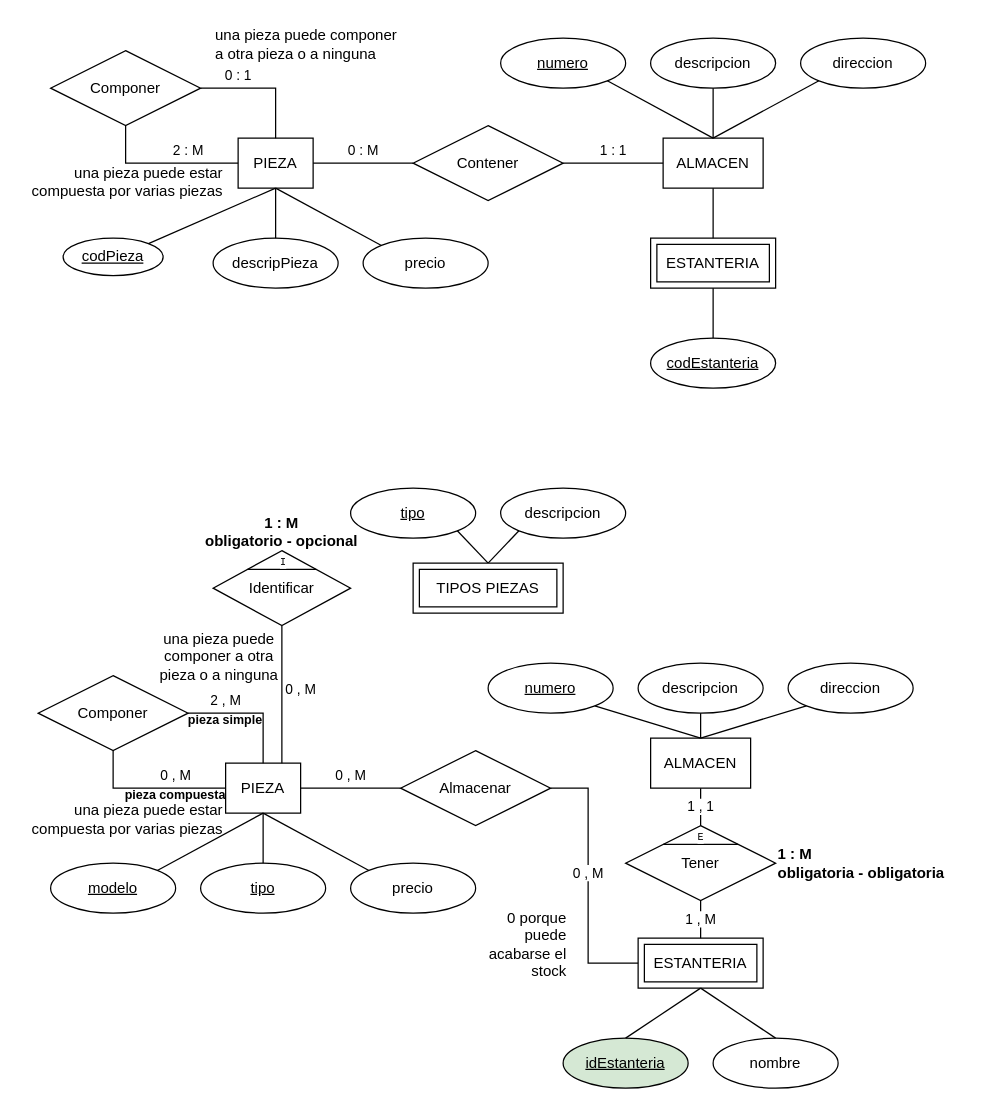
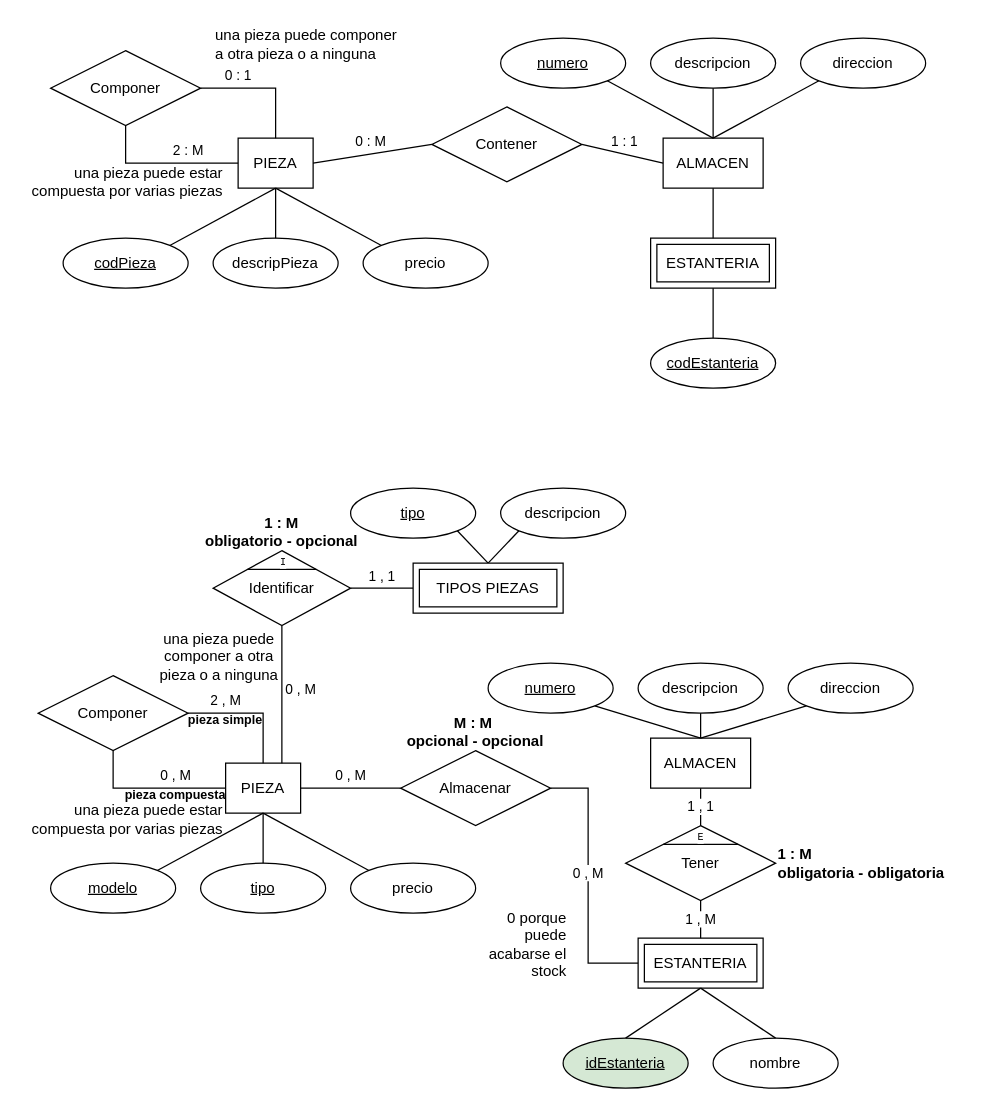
node "Contener": moved (488, 163) -> (507, 144)
node "codPieza": size 100x38 -> 125x50
edge "Identificar" -- "TIPOS PIEZAS": added, label "1 , 1"
node "M : M opcional - opcional": added
